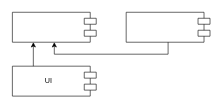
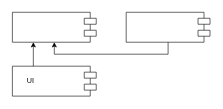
node "UI": moved (48, 81) -> (30, 81)
